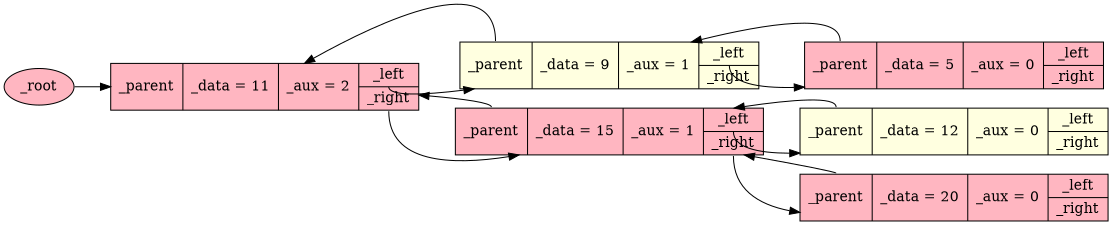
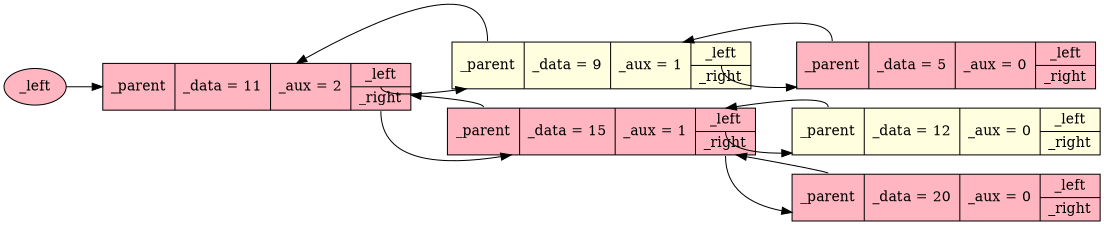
node "_root": label "_root" -> "_left"
